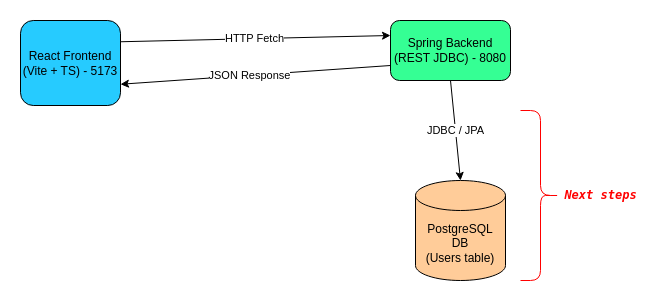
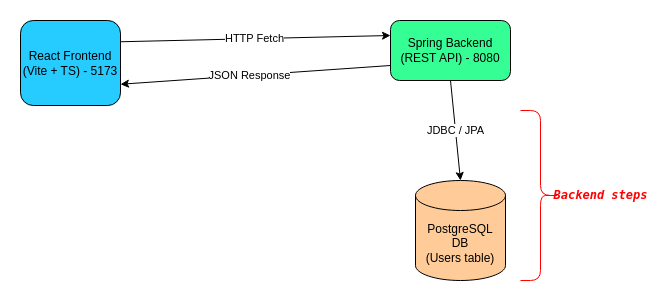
node "Spring Backend (REST JDBC) - 8080": label "Spring Backend (REST JDBC) - 8080" -> "Spring Backend (REST API) - 8080"
node "Next steps": label "Next steps" -> "Backend steps"
